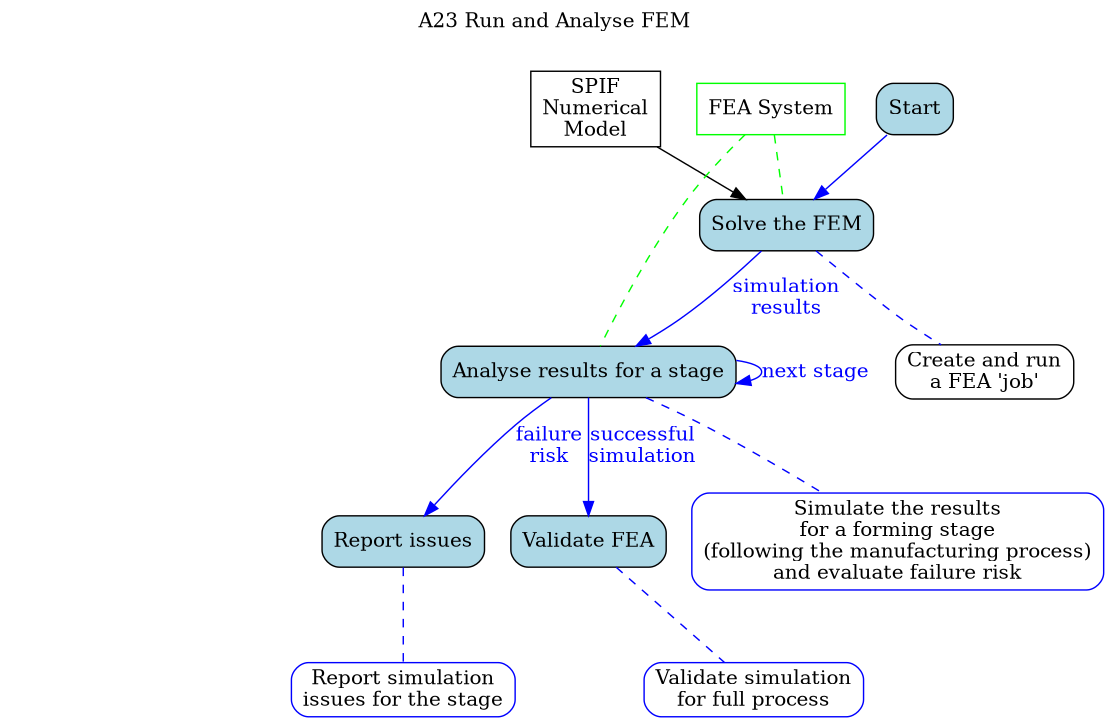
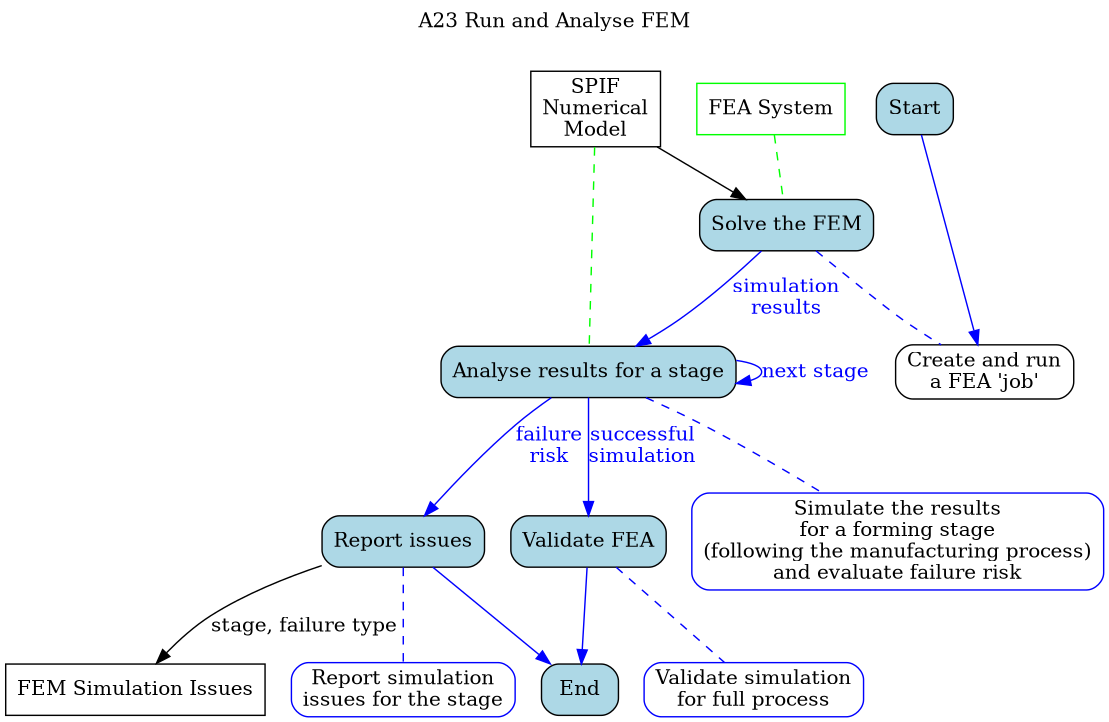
edge "Start" -> "Solve the FEM": now "Start" -> "Create and run a FEA 'job'"
edge "FEA System" -- "Analyse results for a stage": now "SPIF Numerical Model" -- "Analyse results for a stage"
node "FEM Simulation Issues": added
node "End": added
